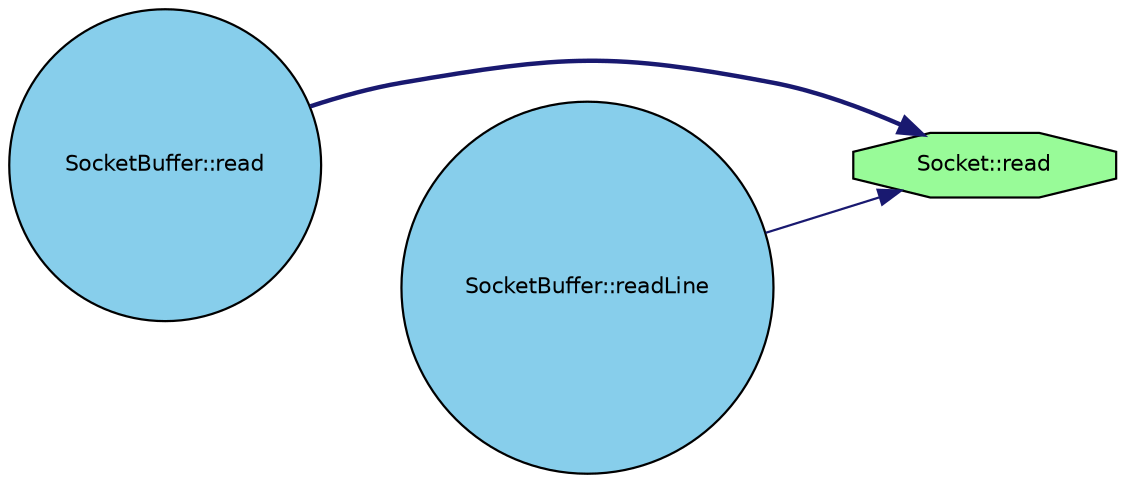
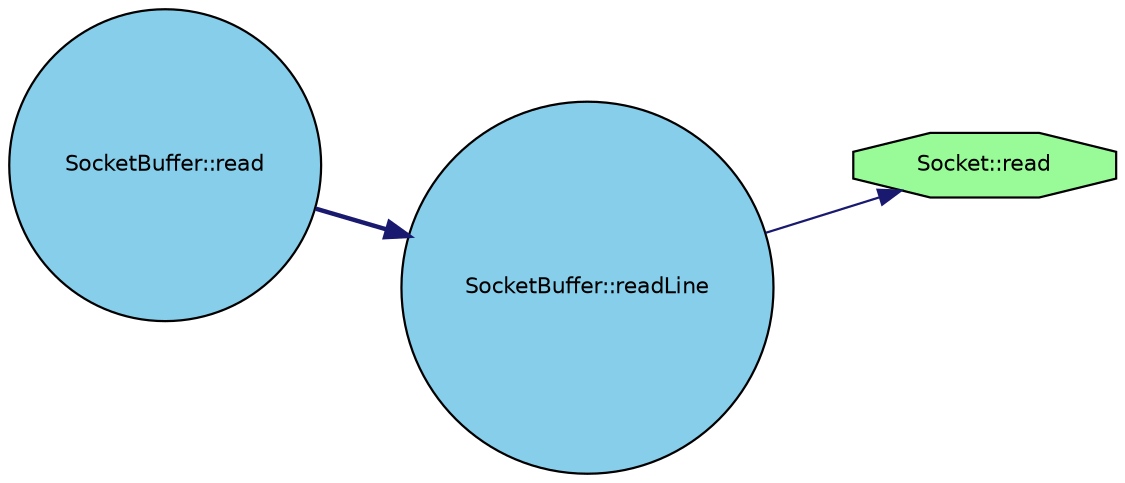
edge "SocketBuffer::read" -> "Socket::read": now "SocketBuffer::read" -> "SocketBuffer::readLine"
